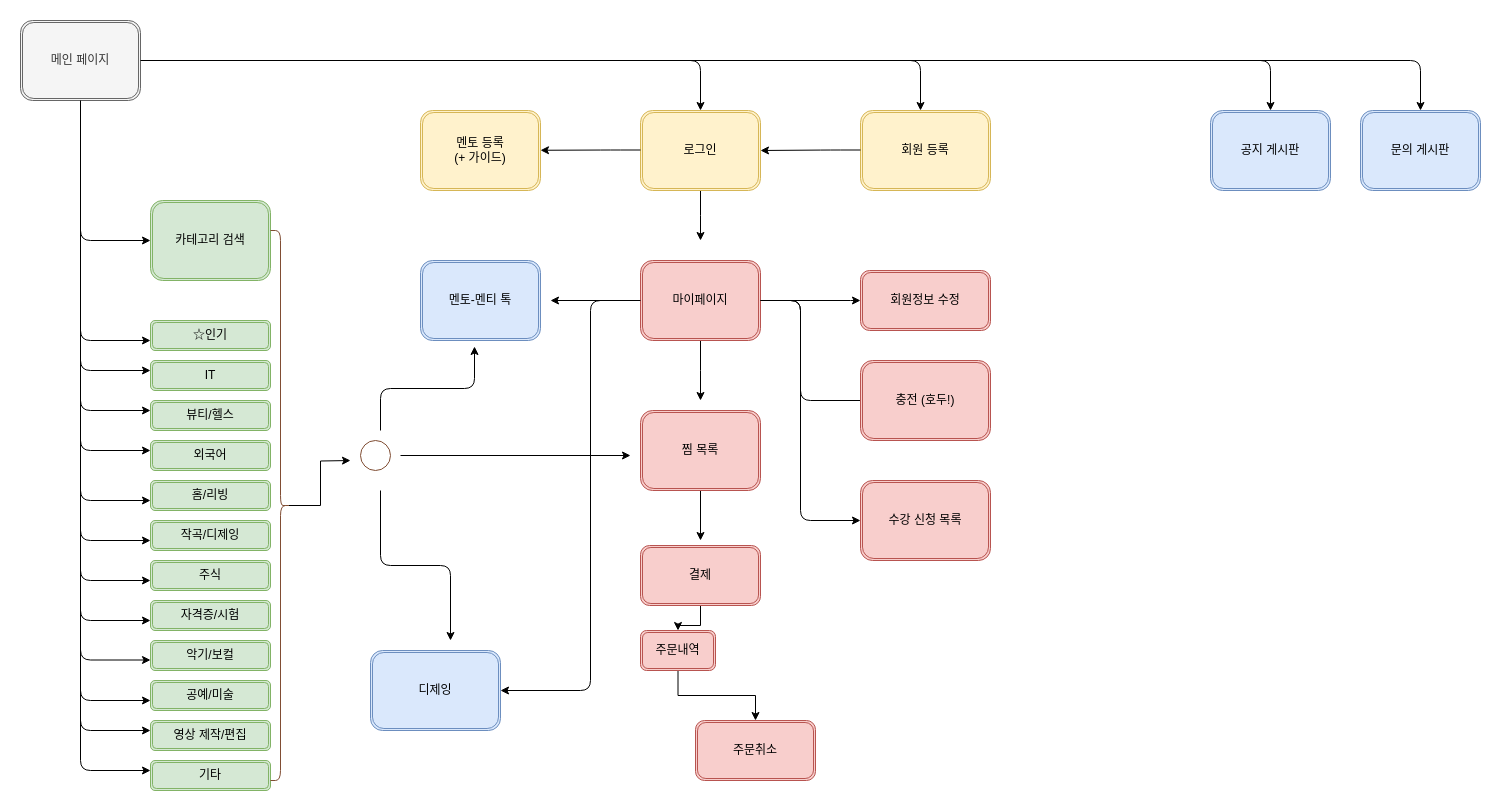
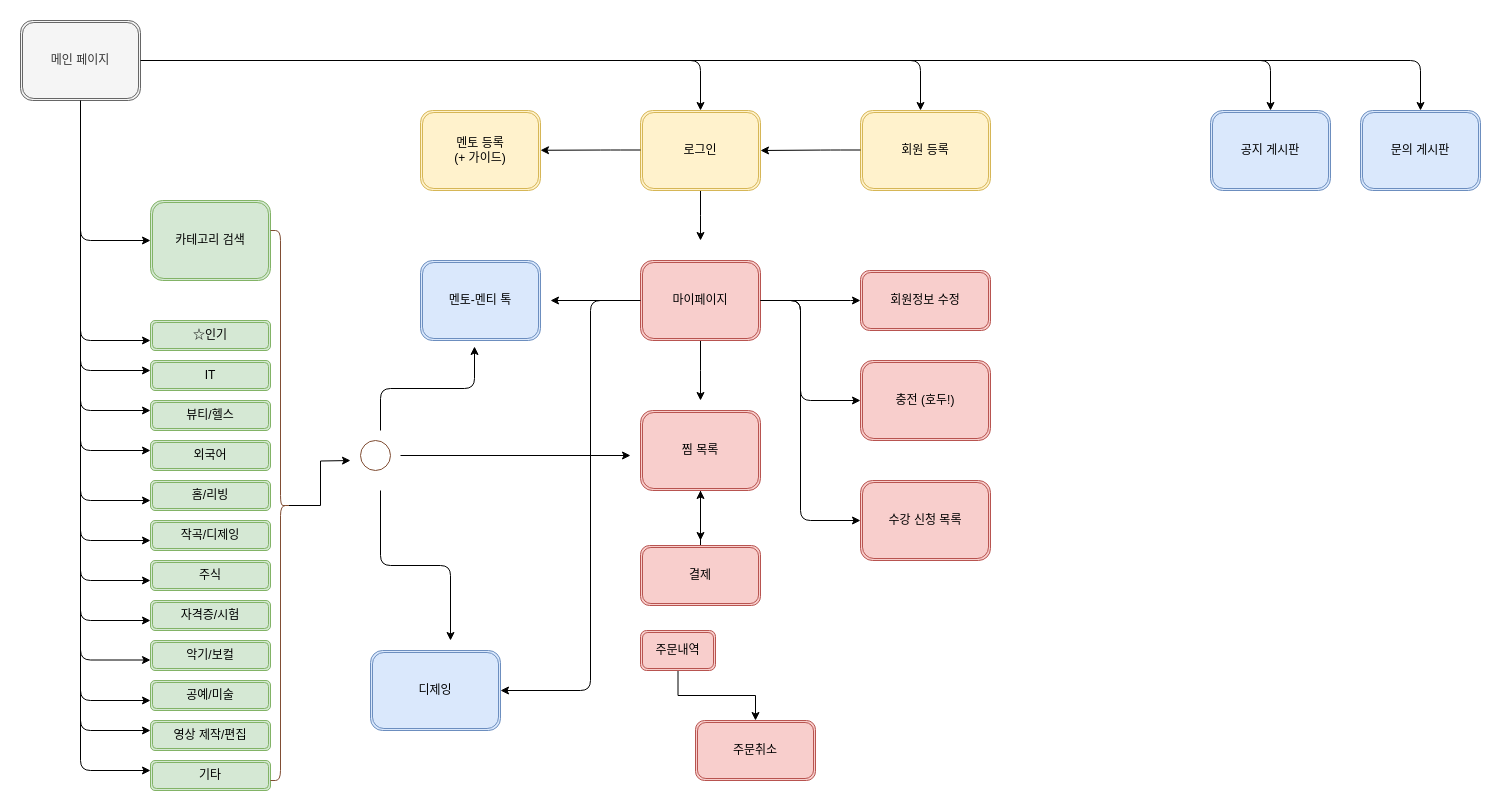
edge "마이페이지" -- "충전 (호두!)": arrowhead none -> classic
edge "결제" -> "주문내역": now "결제" -> "찜 목록"
